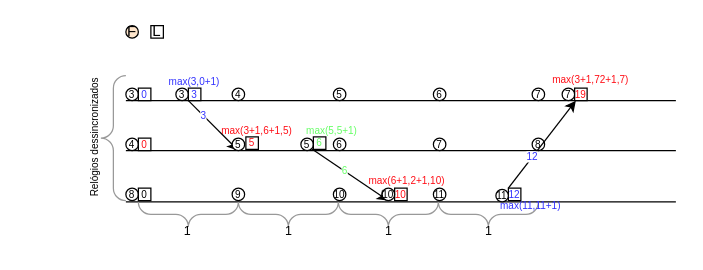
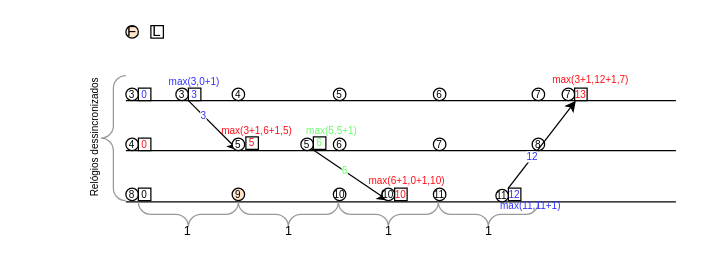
node "max(3+1,72+1,7)": label "max(3+1,72+1,7)" -> "max(3+1,12+1,7)"
node "19": label "19" -> "13"
node "max(6+1,2+1,10)": label "max(6+1,2+1,10)" -> "max(6+1,0+1,10)"
node "9": fillcolor #ffffff -> #ffe6cc
